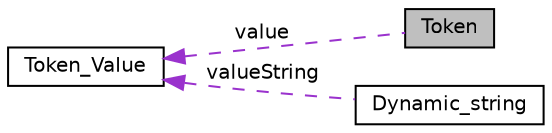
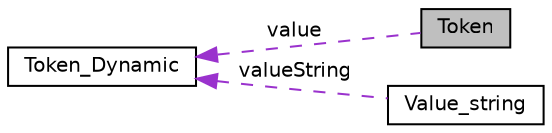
node "Token_Value": label "Token_Value" -> "Token_Dynamic"
node "Dynamic_string": label "Dynamic_string" -> "Value_string"
